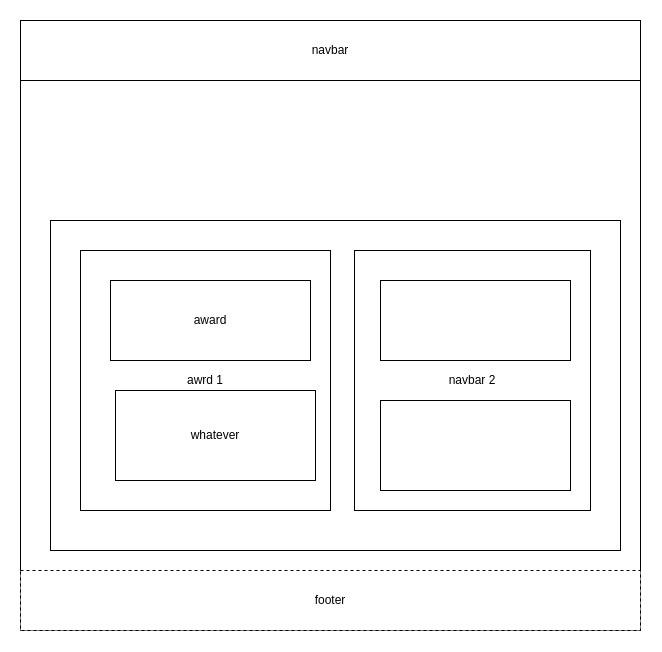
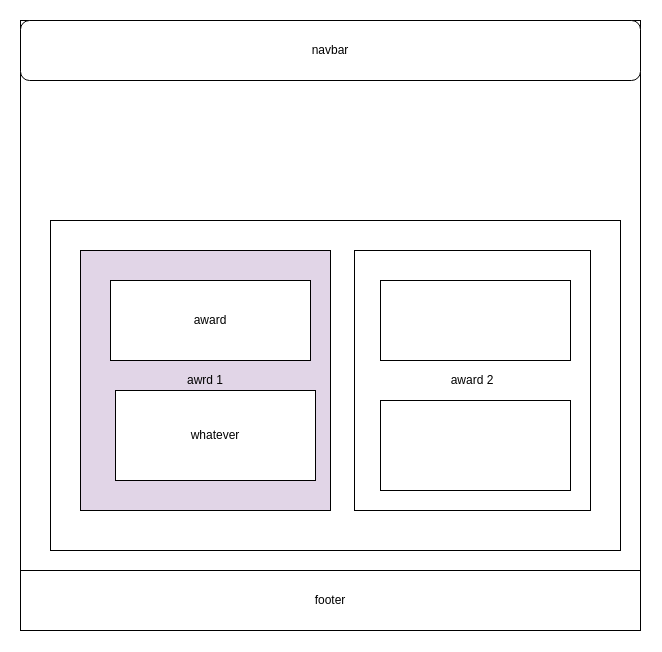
node "navbar": shape rectangle -> rounded rectangle
node "awrd 1": fillcolor #ffffff -> #e1d5e7
node "navbar 2": label "navbar 2" -> "award 2"
node "footer": style dashed -> solid
